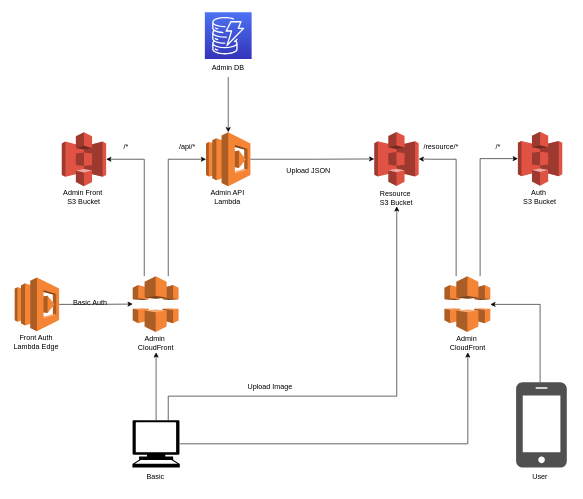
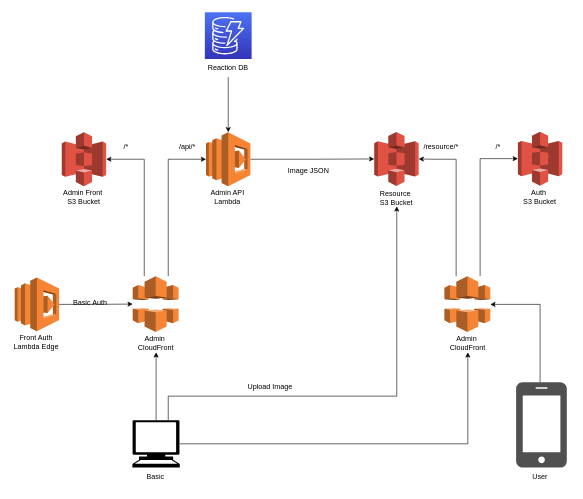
node "Admin DB": label "Admin DB" -> "Reaction DB"
node "Upload JSON": label "Upload JSON" -> "Image JSON"
